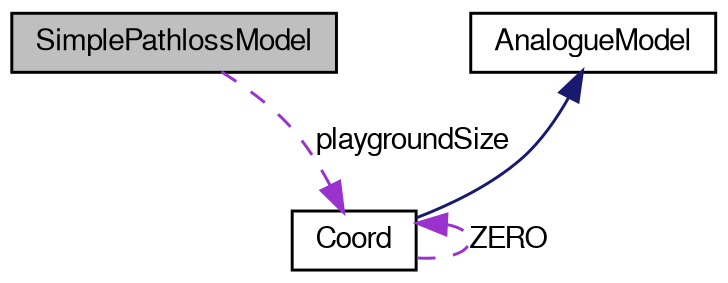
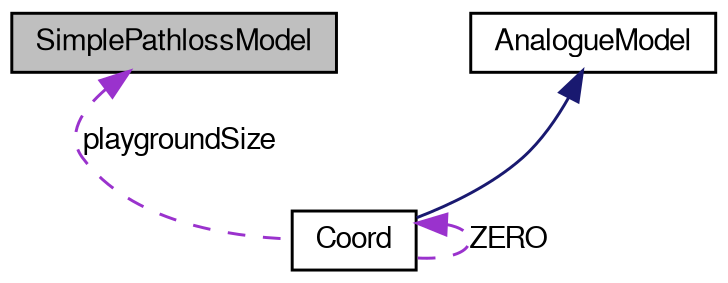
edge "SimplePathlossModel" -> "Coord": reversed
